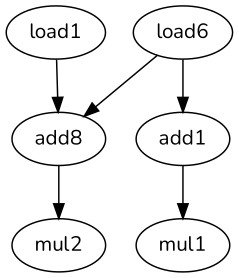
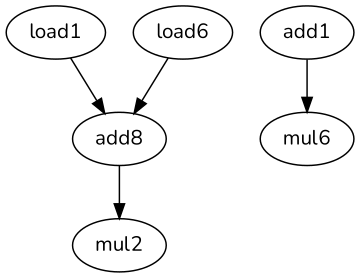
edge "load6" -> "add1": removed
node "mul1": label "mul1" -> "mul6"
